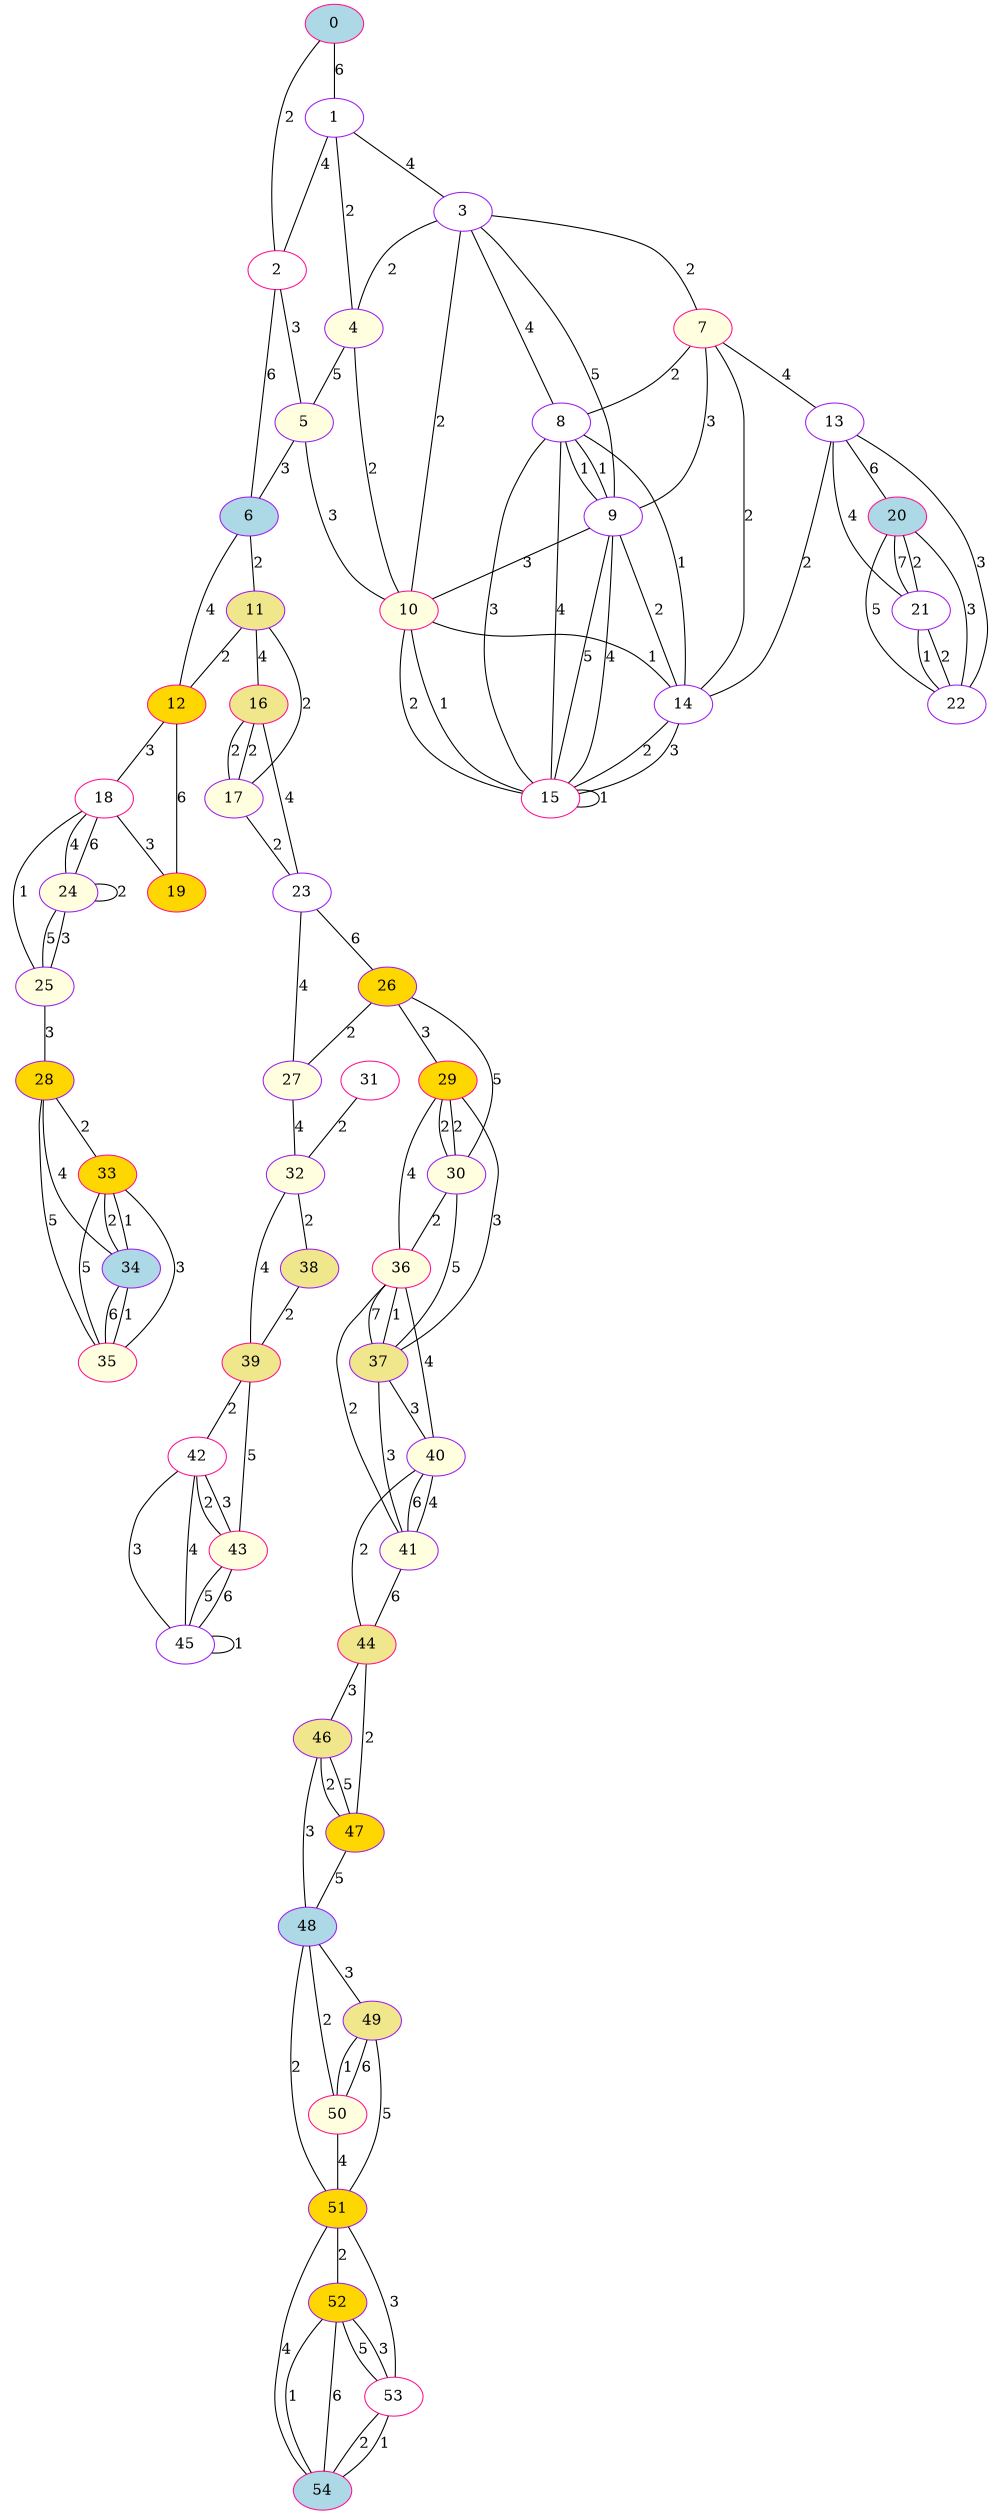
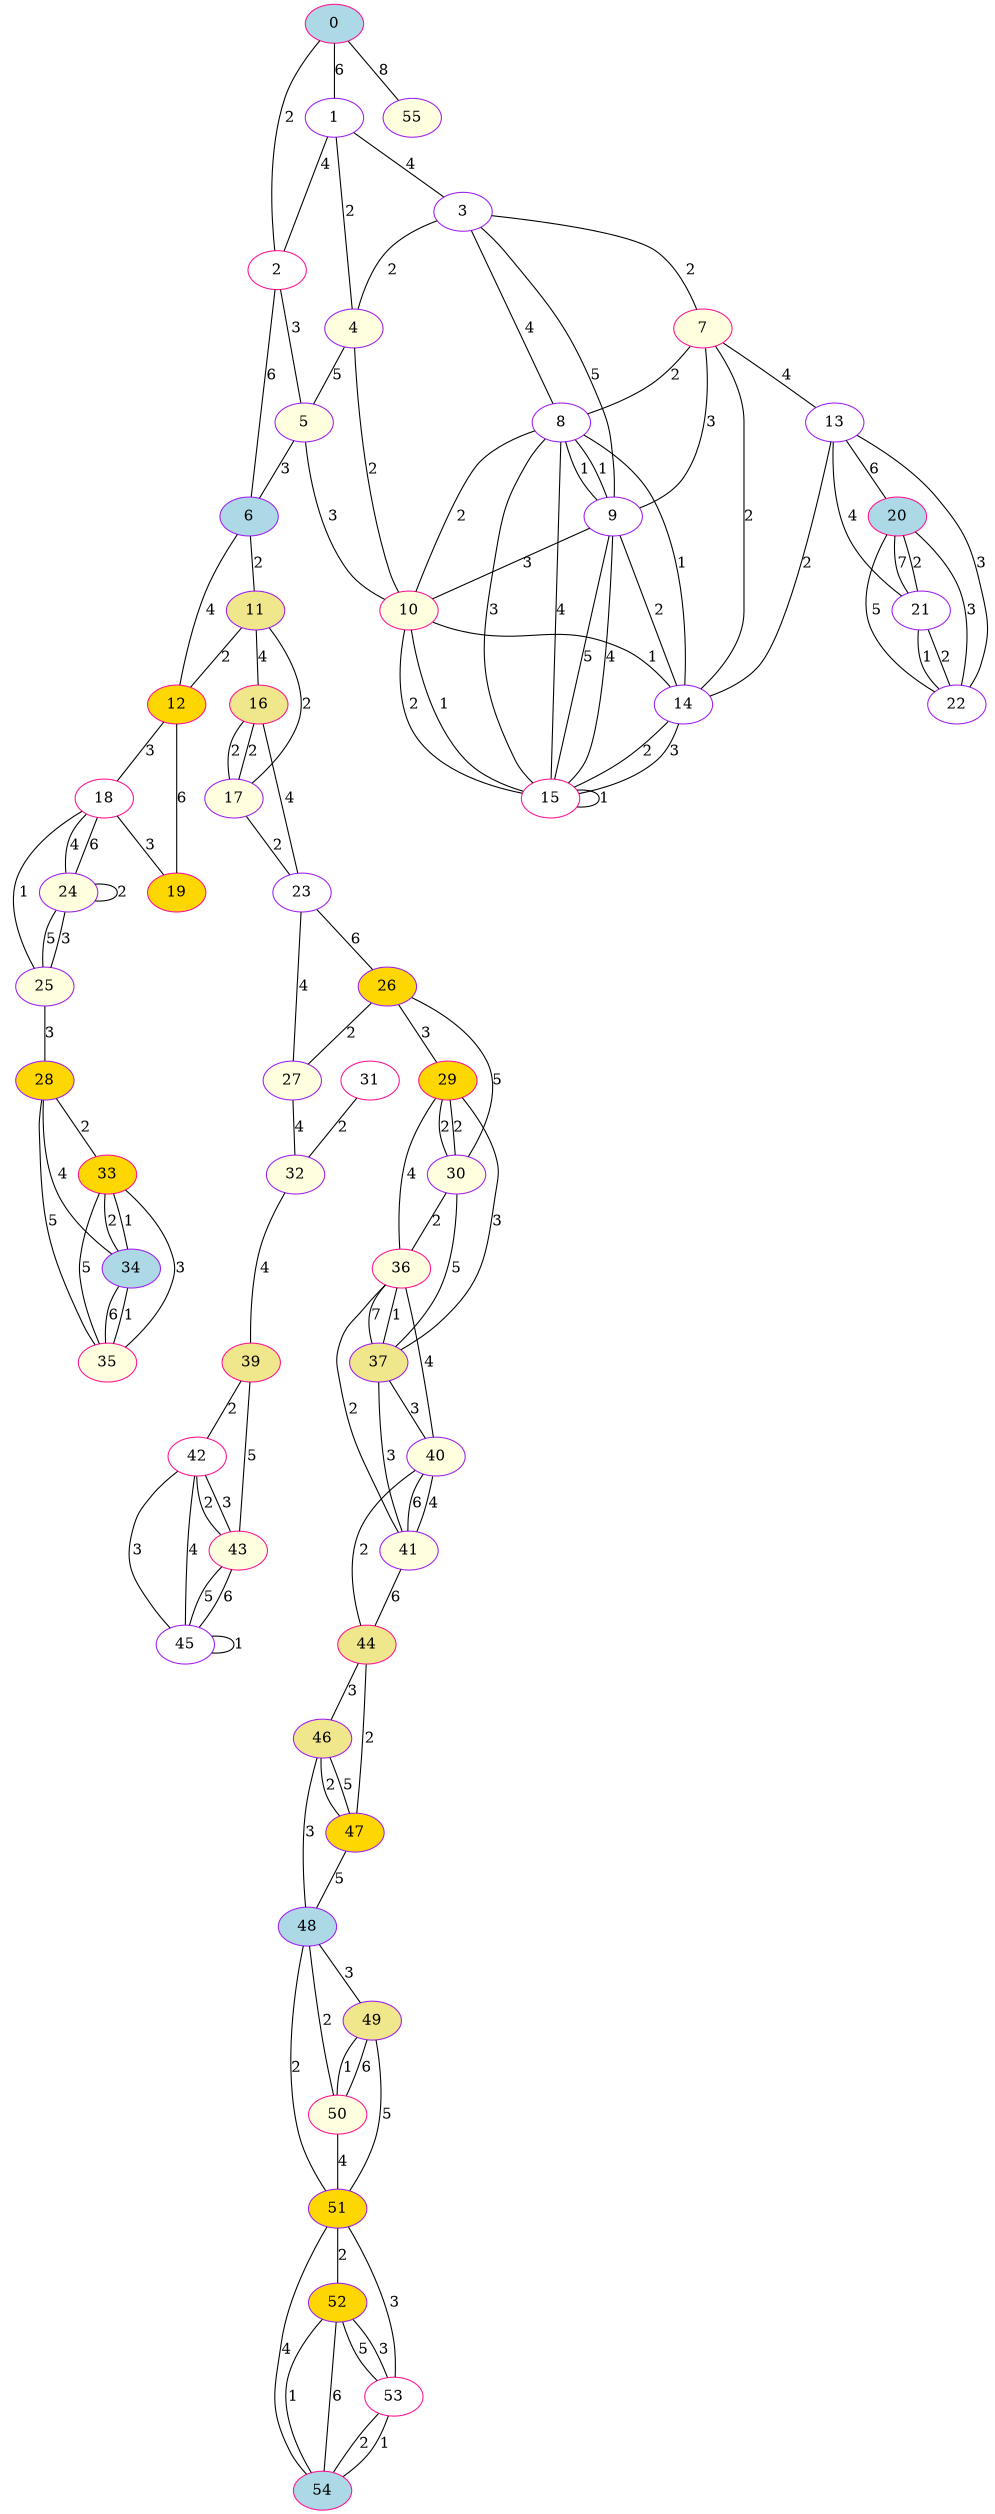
node "55": added
edge "3" -- "10": now "8" -- "10"
node "38": removed
